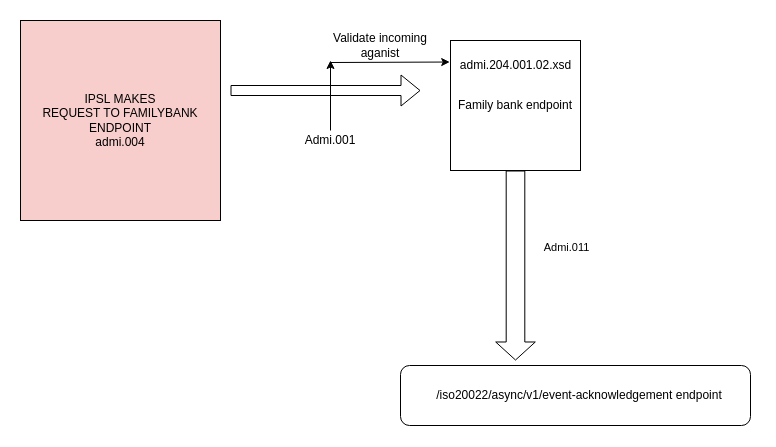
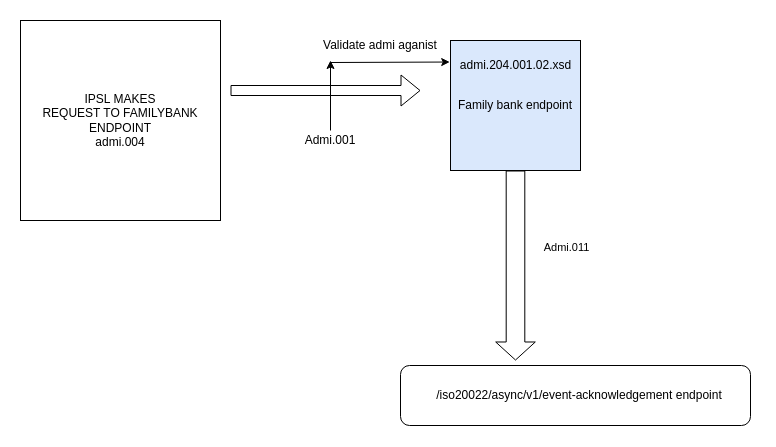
node "Validate incoming aganist": label "Validate incoming aganist" -> "Validate admi aganist"
node "Family bank endpoint": fillcolor #ffffff -> #dae8fc
node "IPSL MAKES REQUEST TO FAMILYBANK ENDPOINT admi.004": fillcolor #f8cecc -> #ffffff
